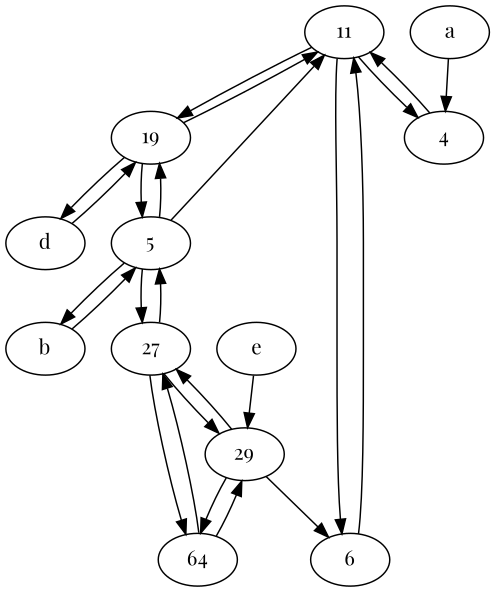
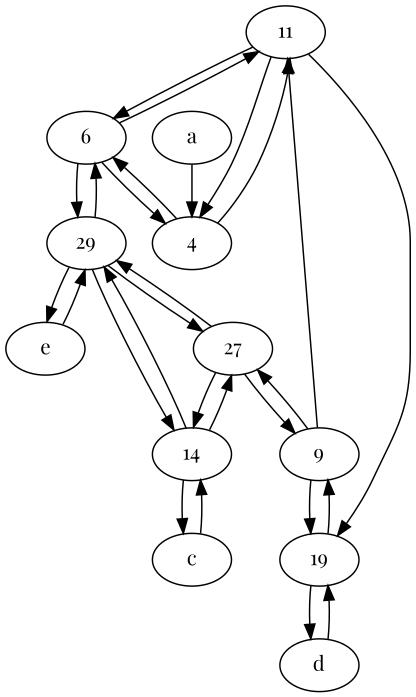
edge "19" -> "11": removed
edge "6" -> "29": added
edge "6" -> "4": added
edge "4" -> "6": added
node "5": label "5" -> "9"
edge "29" -> "e": added
node "b": removed
node "c": added
node "64": label "64" -> "14"
